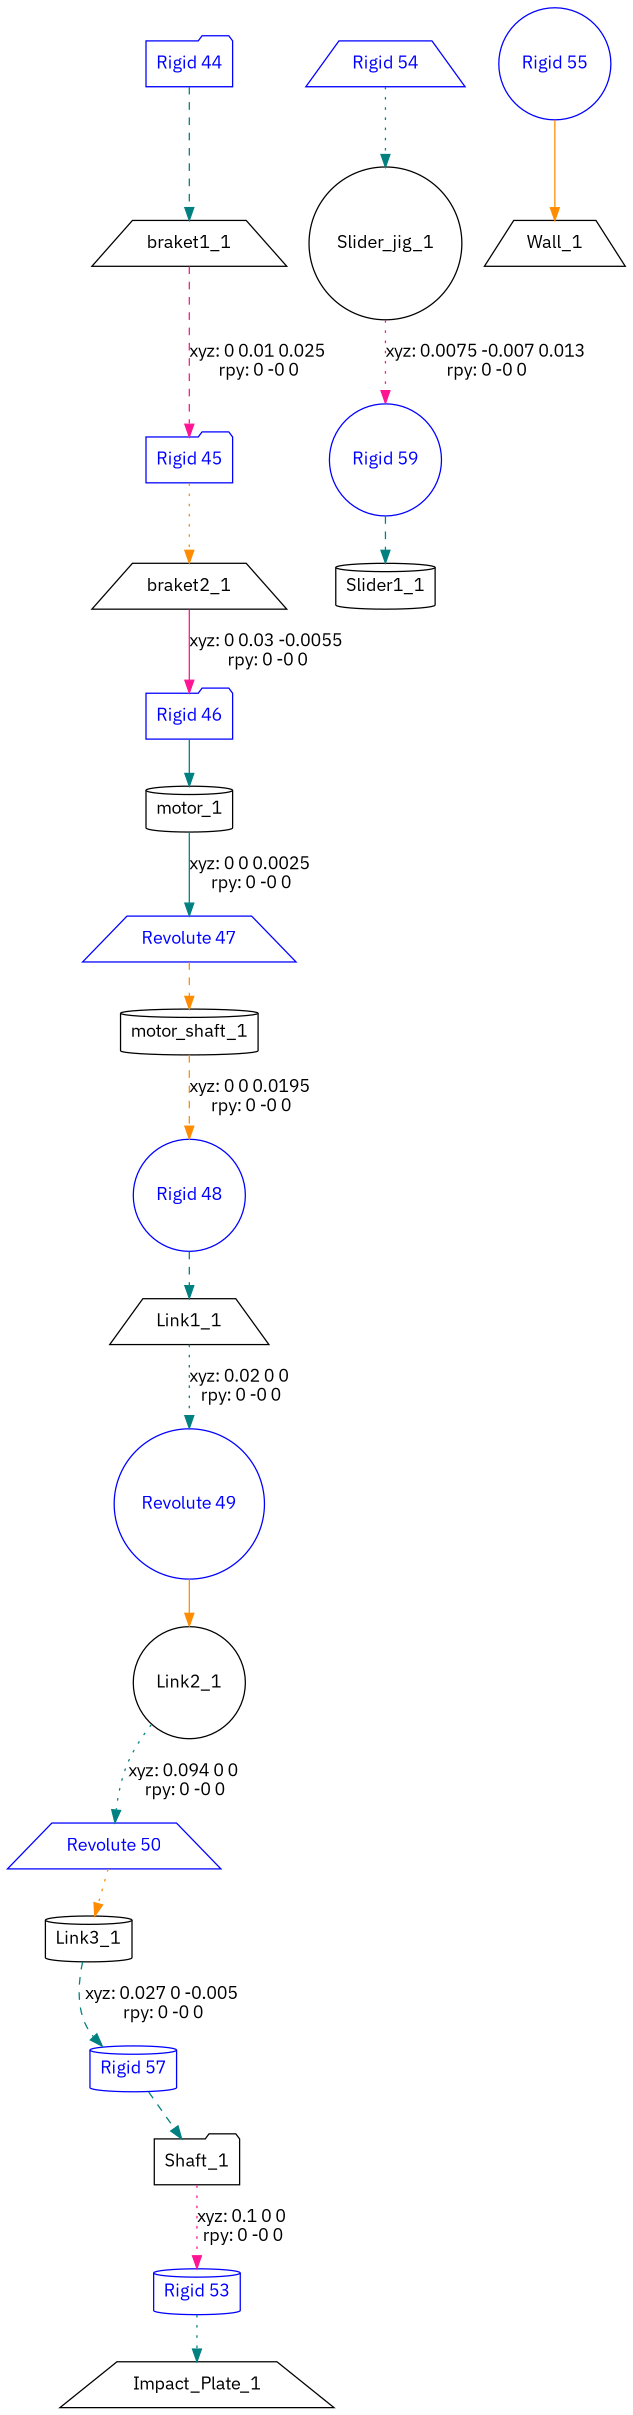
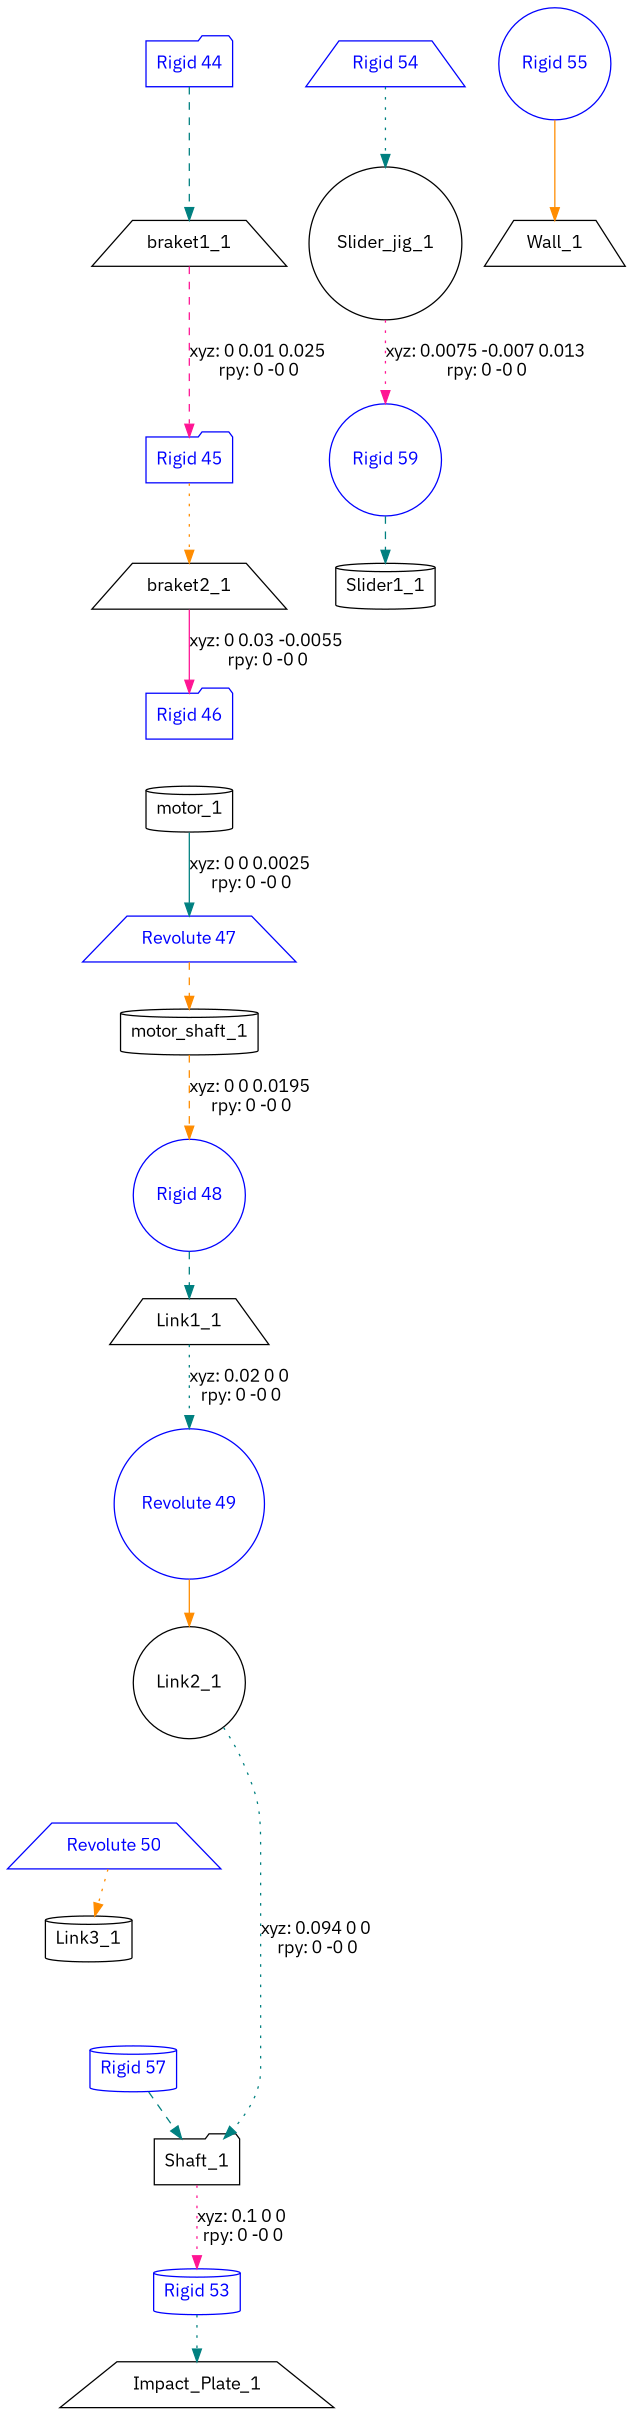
edge "Rigid 46" -> "motor_1": removed
edge "Link2_1" -> "Revolute 50": now "Link2_1" -> "Shaft_1"
edge "Link3_1" -> "Rigid 57": removed, label "xyz: 0.027 0 -0.005 rpy: 0 -0 0"
